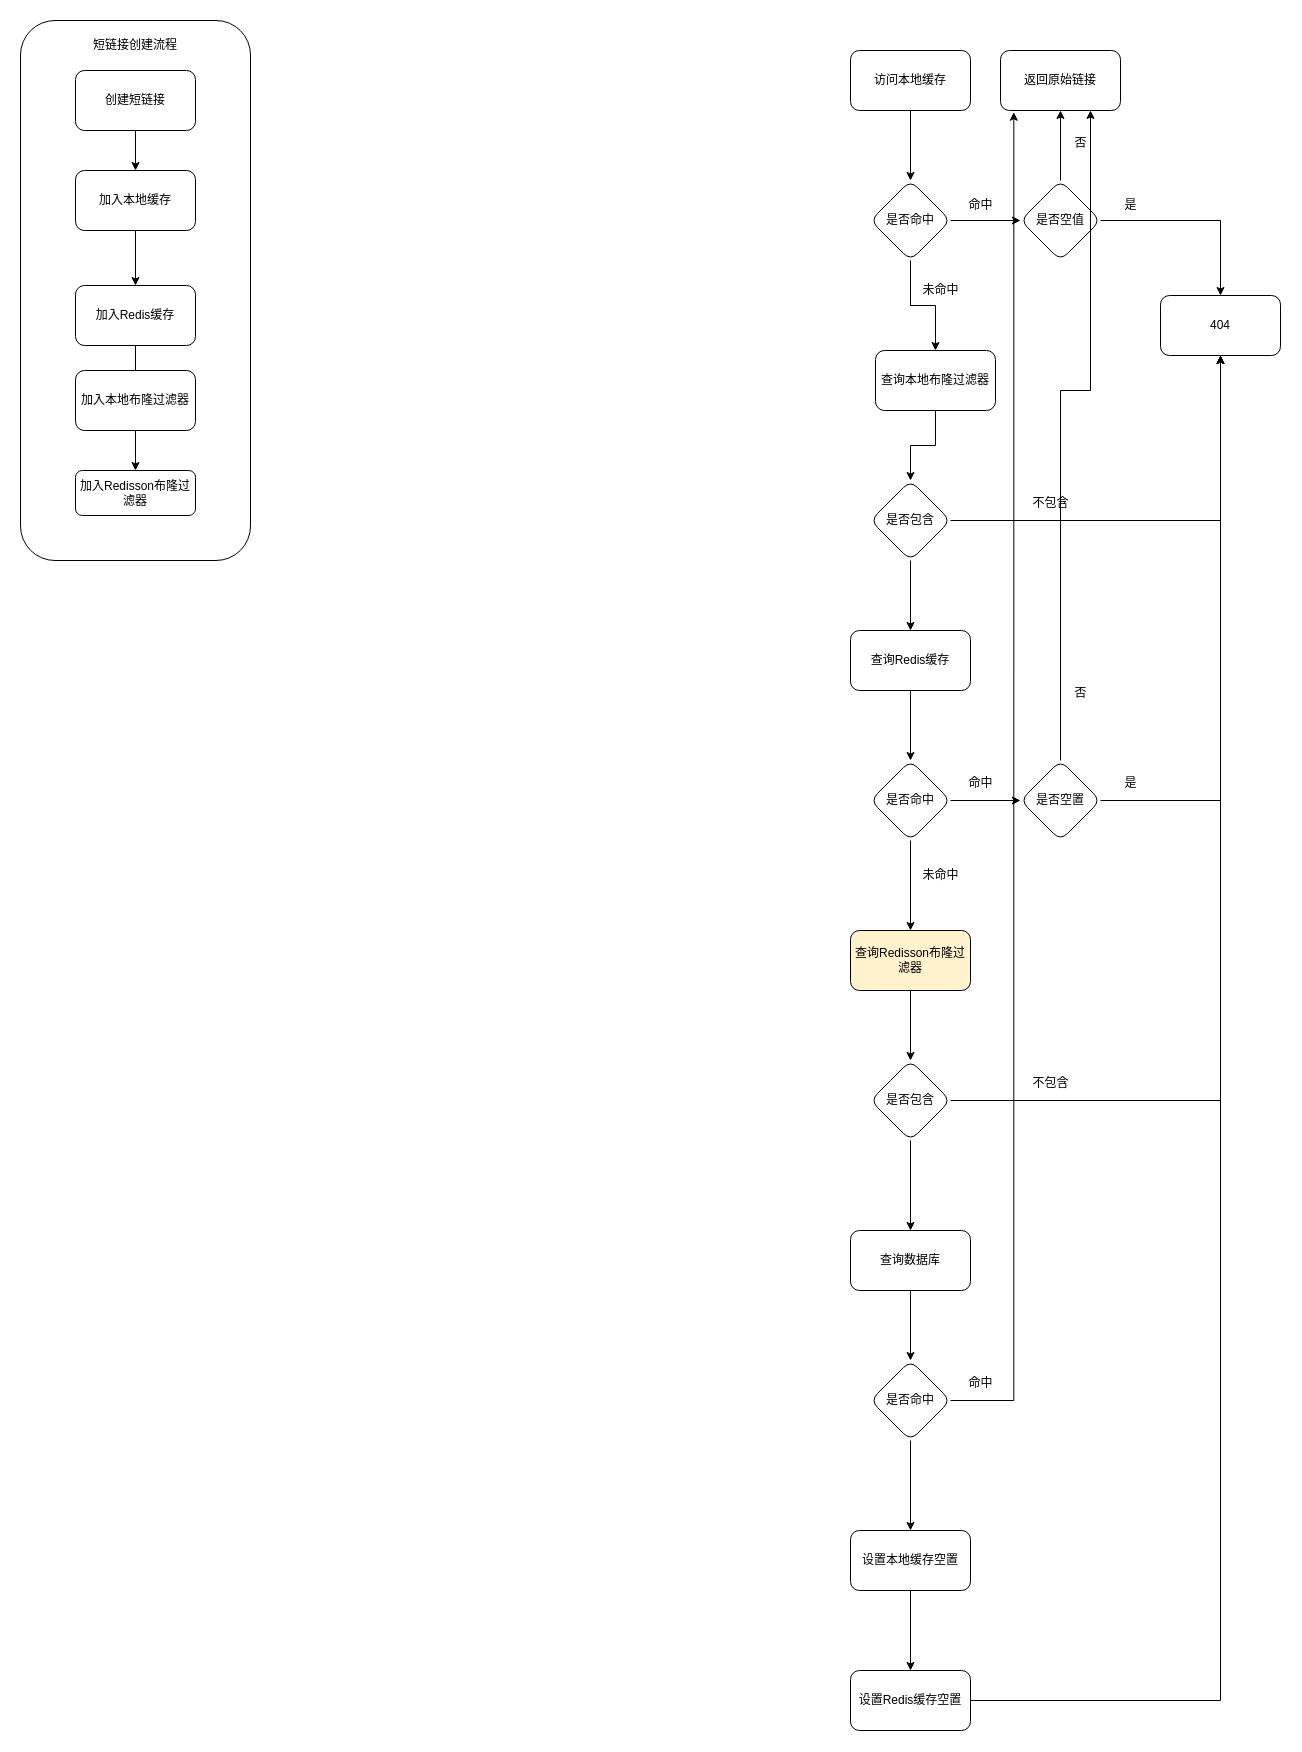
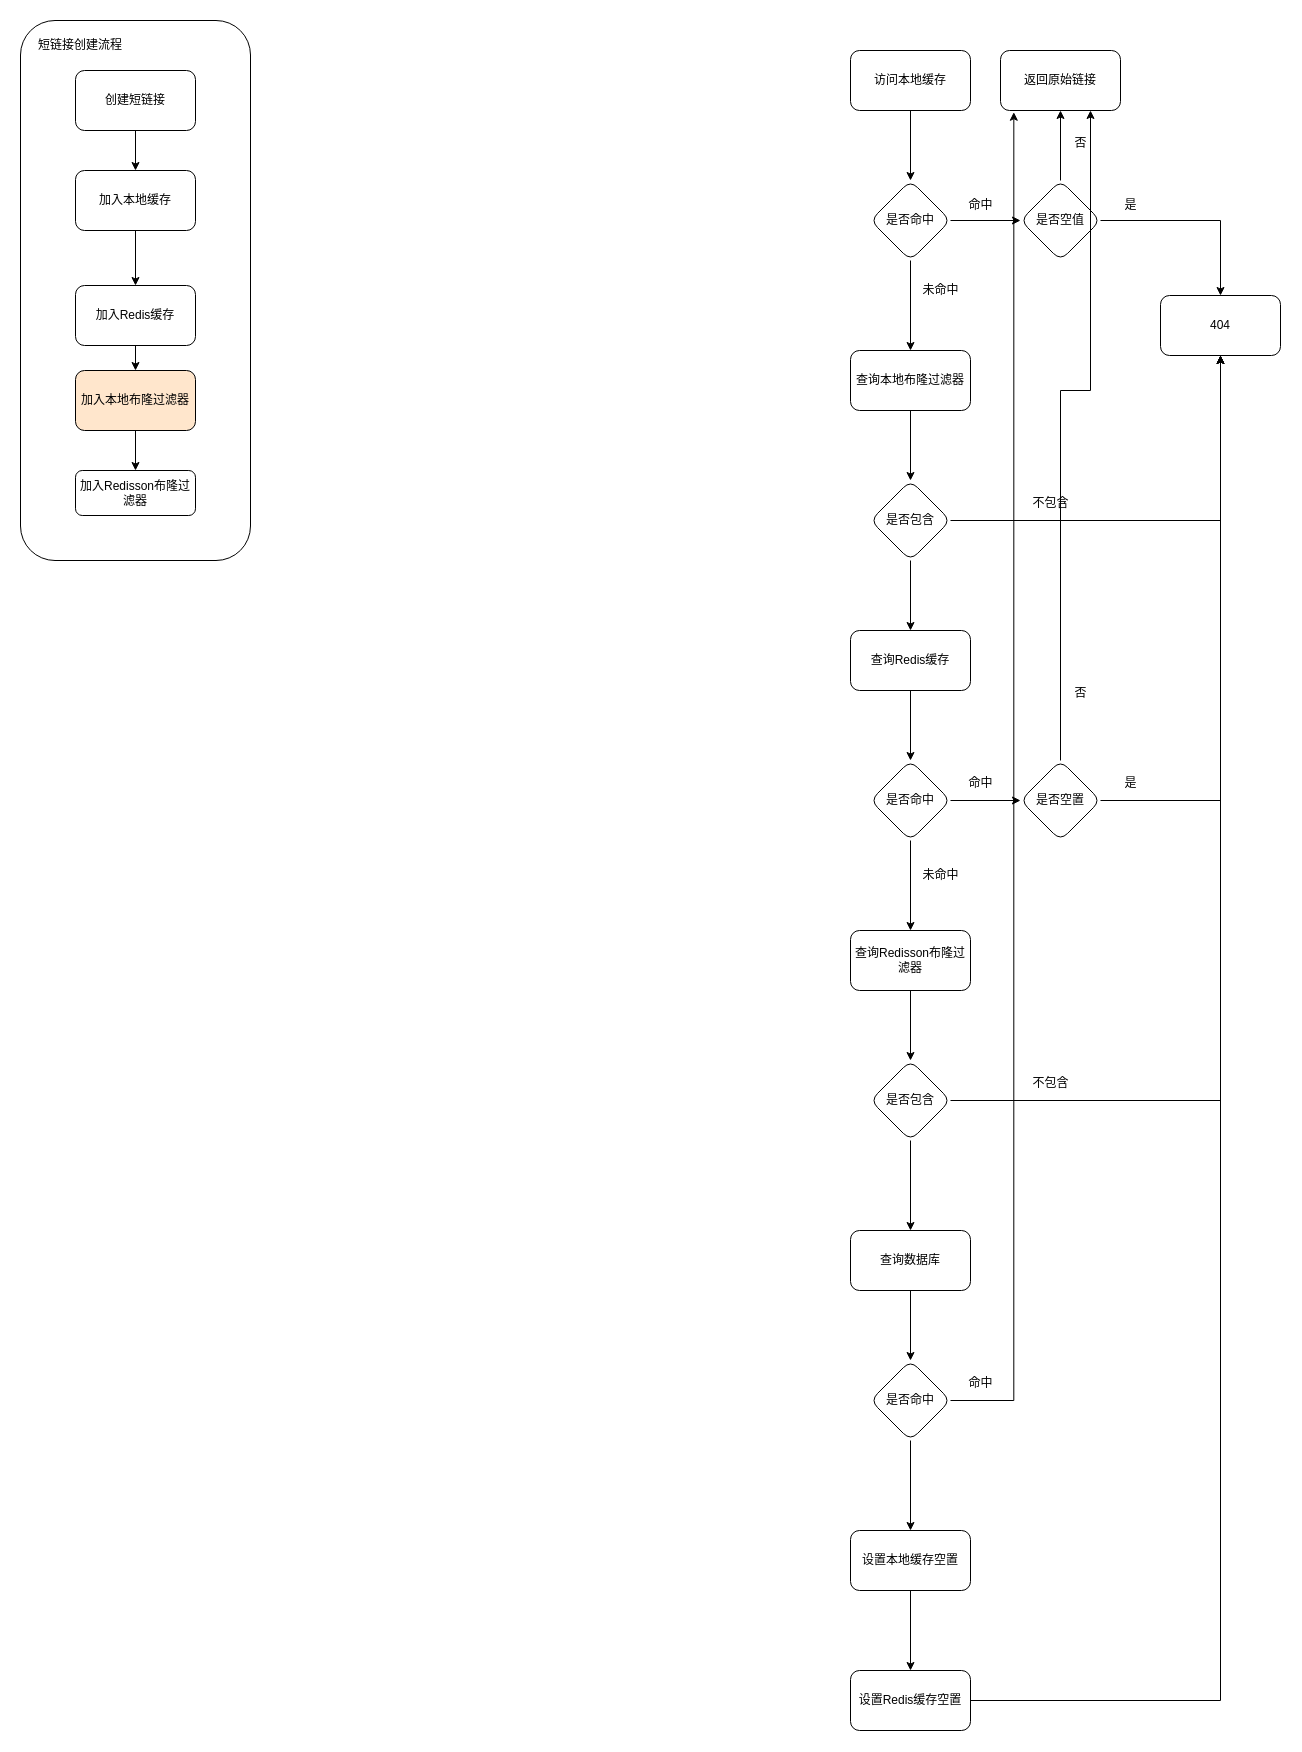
node "短链接创建流程": moved (136, 46) -> (81, 46)
edge "加入Redis缓存" -- "加入本地布隆过滤器": arrowhead none -> classic
node "查询本地布隆过滤器": moved (936, 381) -> (911, 381)
node "加入本地布隆过滤器": fillcolor #ffffff -> #ffe6cc
node "查询Redisson布隆过滤器": fillcolor #fff2cc -> #ffffff
